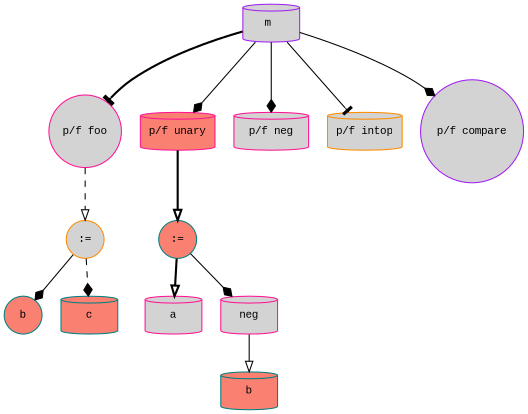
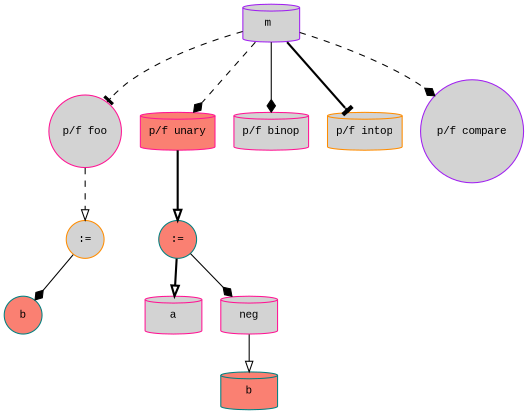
edge "m" -> "p/f compare": style solid -> dashed
edge "m" -> "p/f foo": style bold -> dashed
edge "m" -> "p/f unary": style solid -> dashed
edge "m" -> "p/f intop": style solid -> bold
node "p/f neg": label "p/f neg" -> "p/f binop"
node "c": removed
